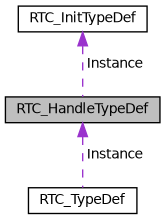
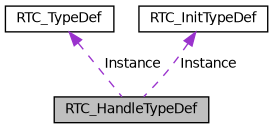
edge "RTC_TypeDef" -> "RTC_HandleTypeDef": reversed
